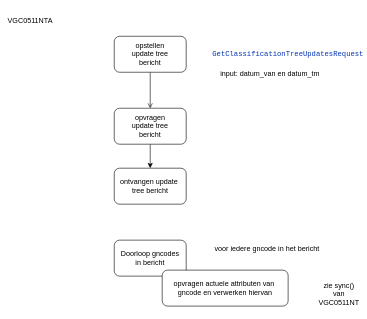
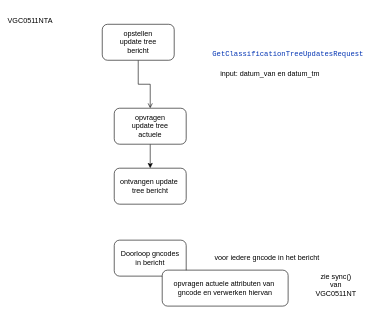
node "opstellen update tree bericht": moved (150, 54) -> (138, 42)
node "opvragen update tree bericht": label "opvragen update tree bericht" -> "opvragen update tree actuele"
node "voor iedere gncode in het bericht": moved (267, 249) -> (267, 258)
node "zie sync() van VGC0511NT": moved (339, 294) -> (336, 285)
